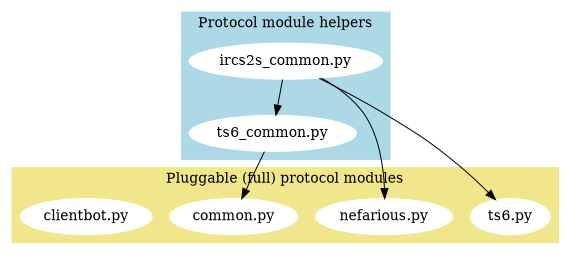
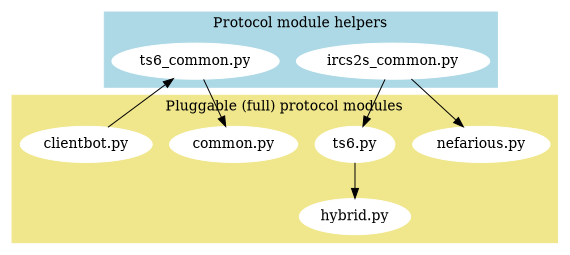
edge "ircs2s_common.py" -> "ts6_common.py": now "clientbot.py" -> "ts6_common.py"
node "hybrid.py": added
